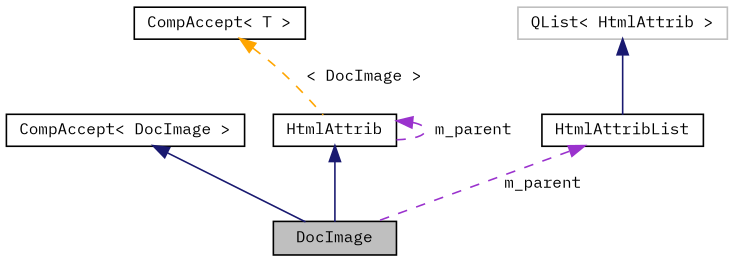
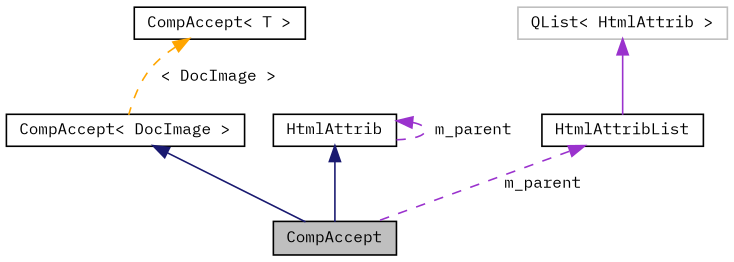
edge "HtmlAttrib" -> "CompAccept< T >": now "CompAccept< DocImage >" -> "CompAccept< T >"
edge "HtmlAttribList" -> "QList< HtmlAttrib >": color midnightblue -> darkorchid3
node "DocImage": label "DocImage" -> "CompAccept"
